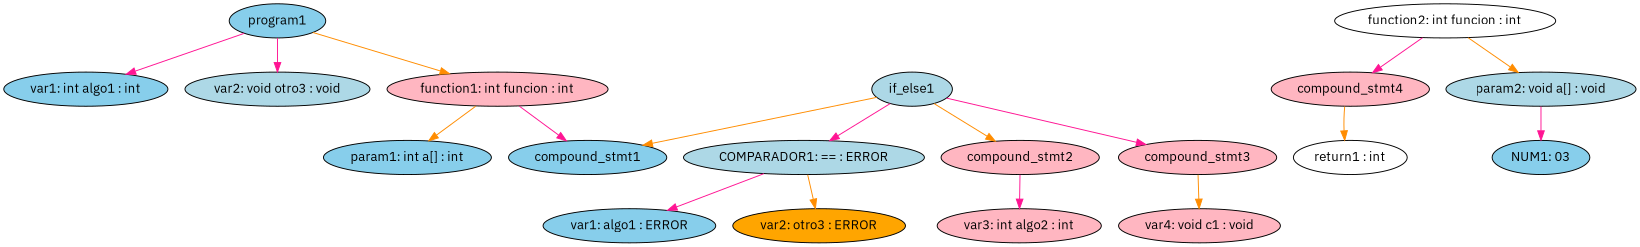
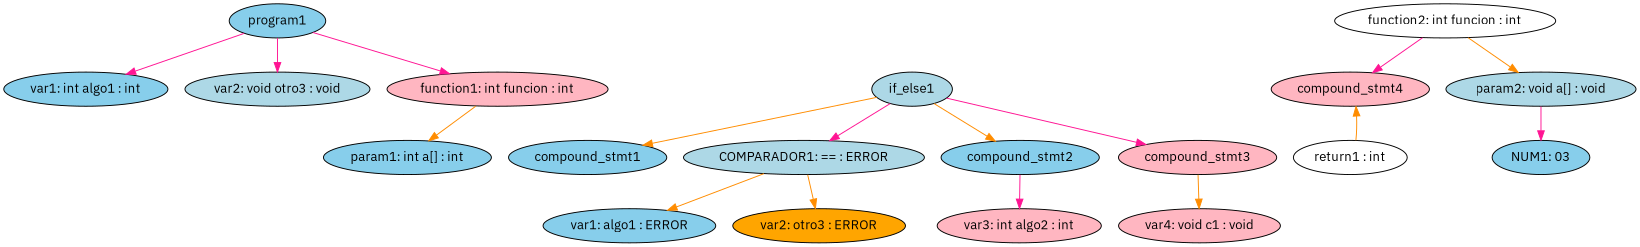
edge "program1" -> "function1: int funcion : int": color darkorange -> deeppink
edge "compound_stmt4" -> "return1 : int": reversed
edge "function1: int funcion : int" -> "compound_stmt1": removed
node "compound_stmt2": fillcolor lightpink -> skyblue
edge "COMPARADOR1: == : ERROR" -> "var1: algo1 : ERROR": color deeppink -> darkorange
